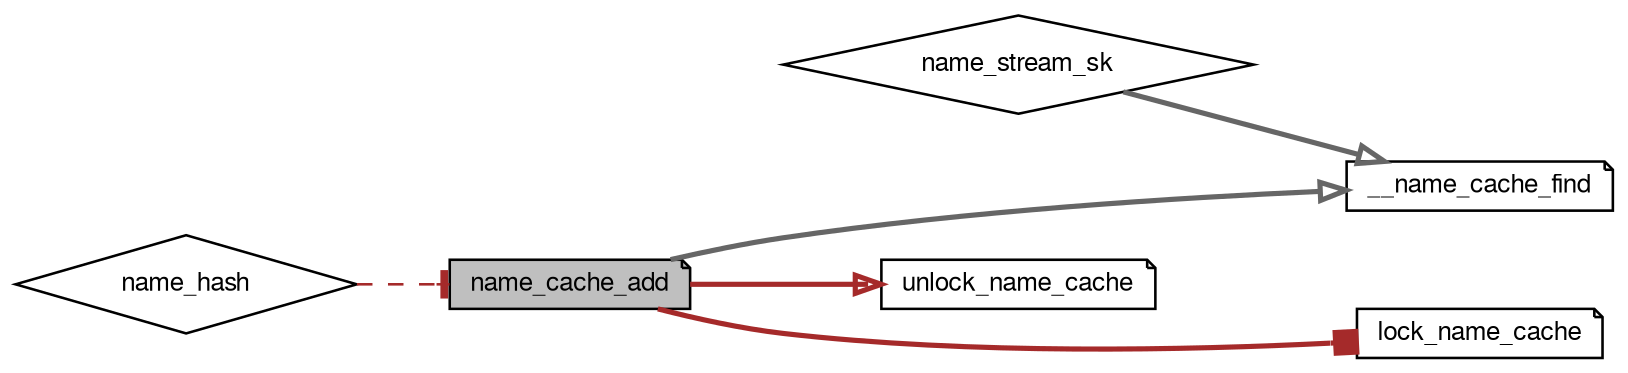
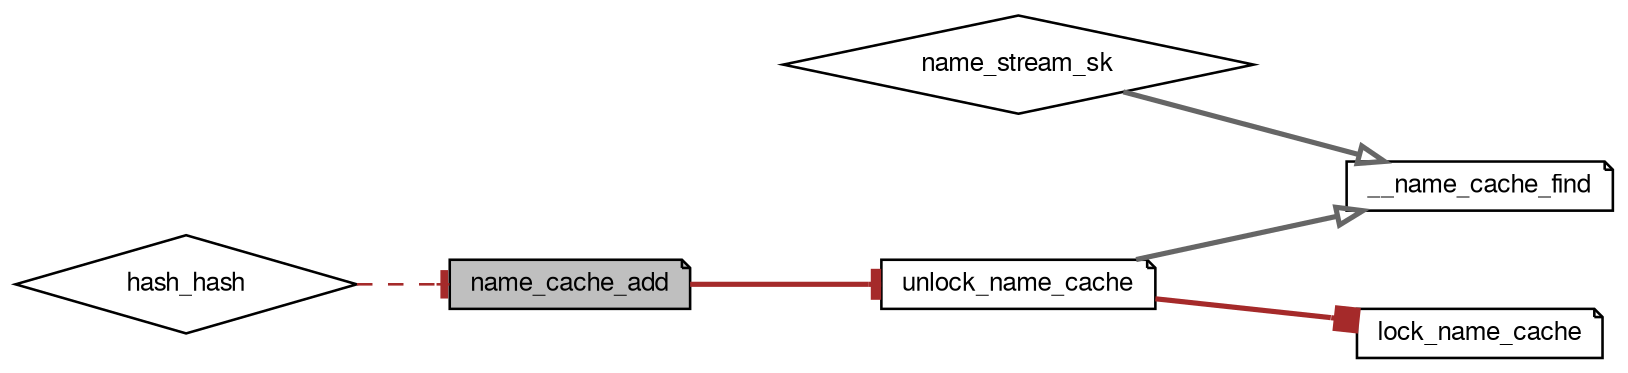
edge "name_cache_add" -> "__name_cache_find": now "unlock_name_cache" -> "__name_cache_find"
node "name_hash": label "name_hash" -> "hash_hash"
edge "name_cache_add" -> "unlock_name_cache": arrowhead onormal -> tee
edge "name_cache_add" -> "lock_name_cache": now "unlock_name_cache" -> "lock_name_cache"
